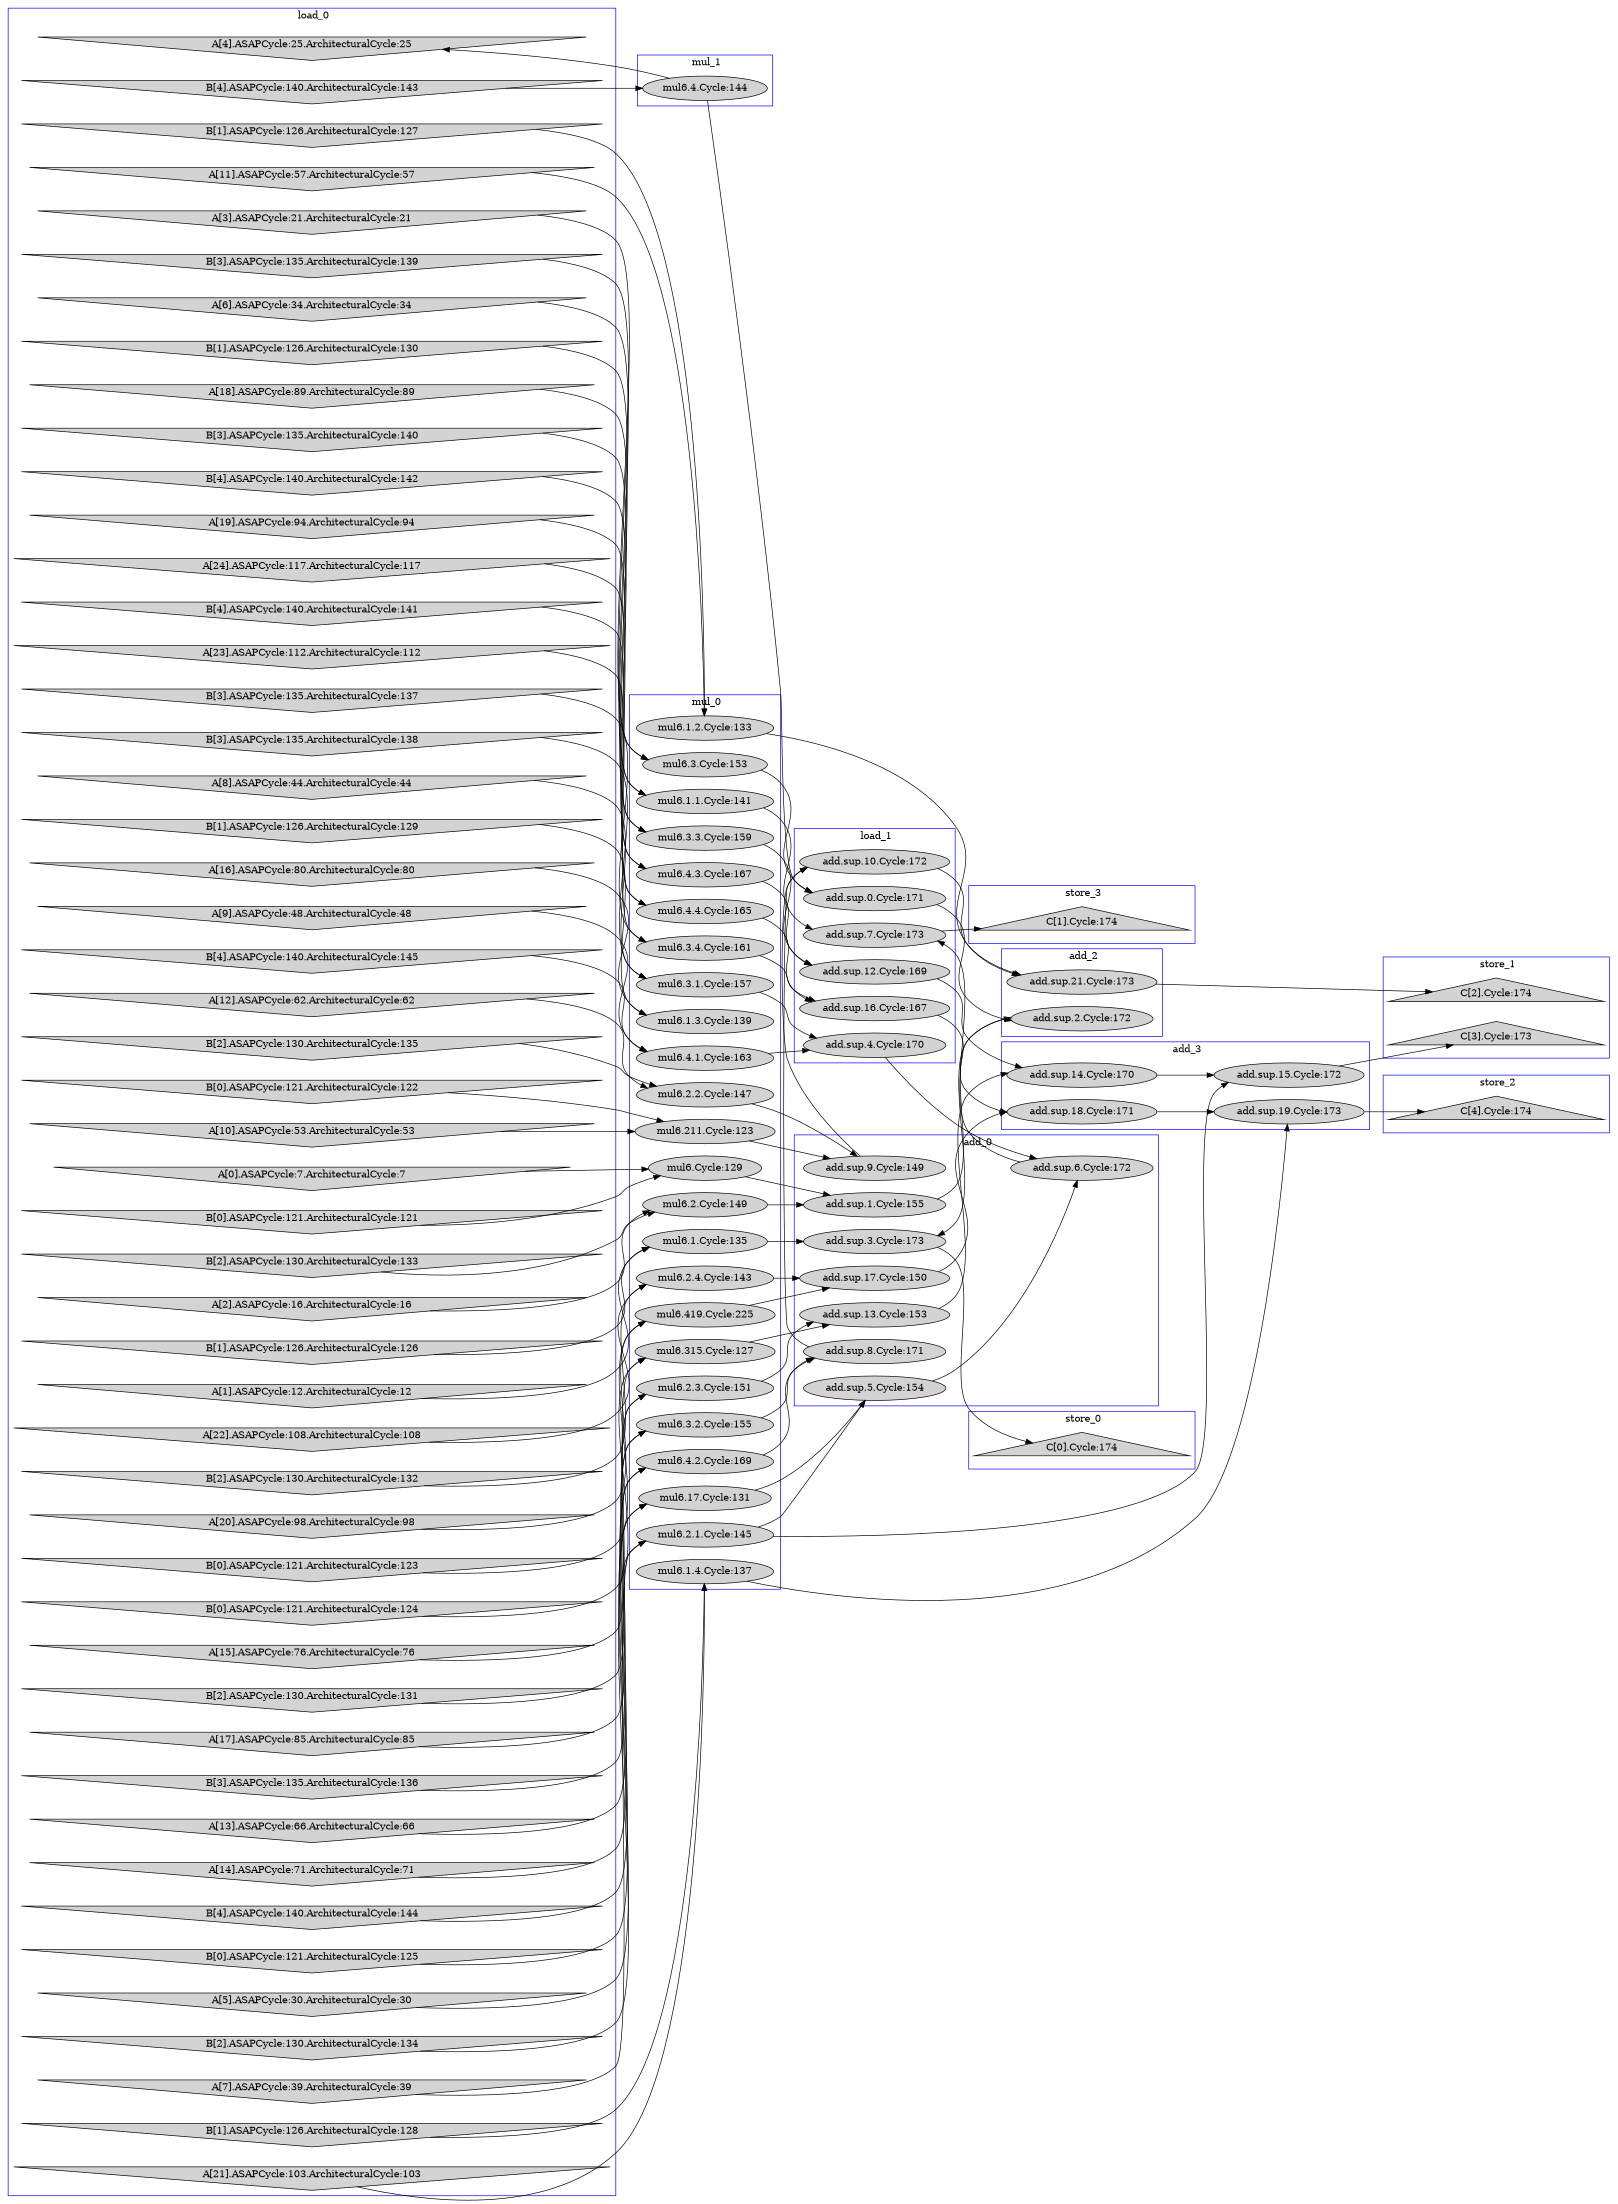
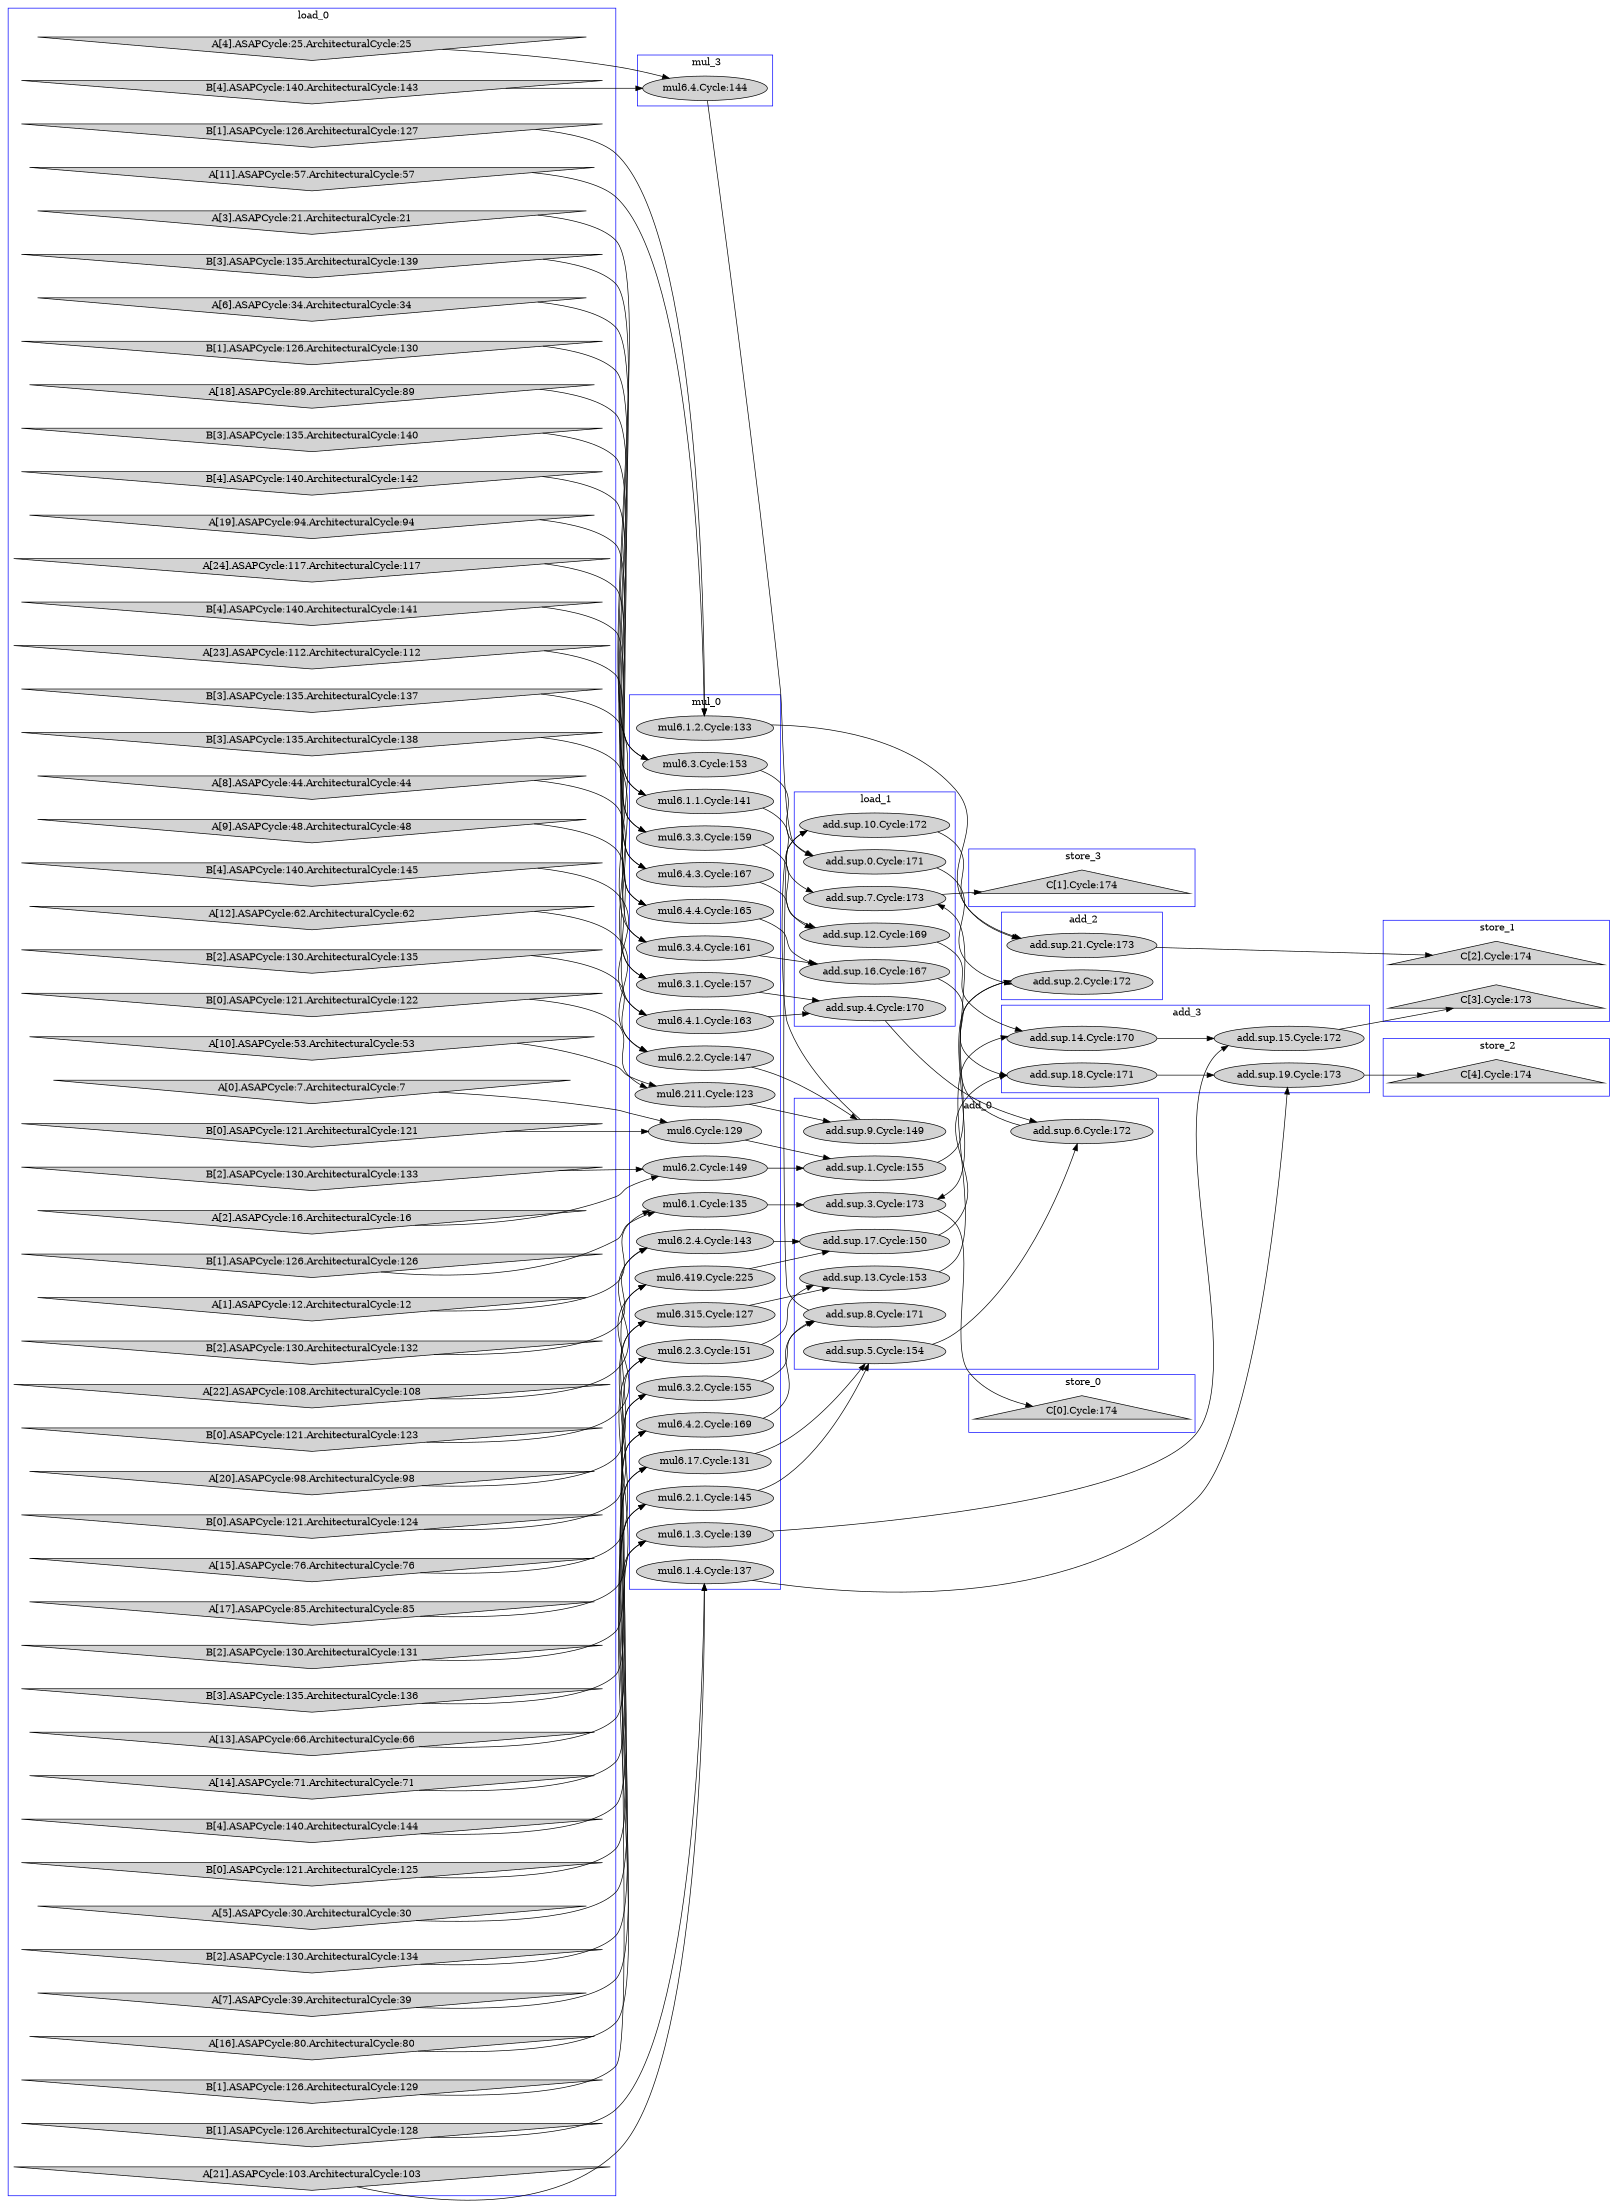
edge "mul6.4.Cycle:144" -> "A[4].ASAPCycle:25.ArchitecturalCycle:25": reversed
cluster " mul_1": label " mul_1" -> " mul_3"
edge "mul6.2.1.Cycle:145" -> "add.sup.15.Cycle:172": now "mul6.1.3.Cycle:139" -> "add.sup.15.Cycle:172"
